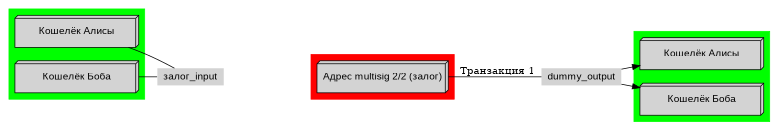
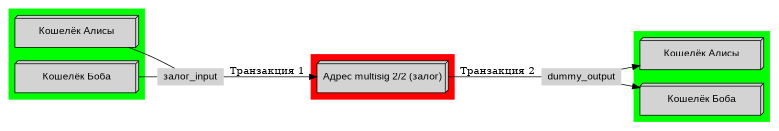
edge "Адрес multisig 2/2 (залог)" -- "dummy_output": label "Транзакция 1" -> "Транзакция 2"
edge "залог_input" -> "Адрес multisig 2/2 (залог)": added, label "Транзакция 1"
